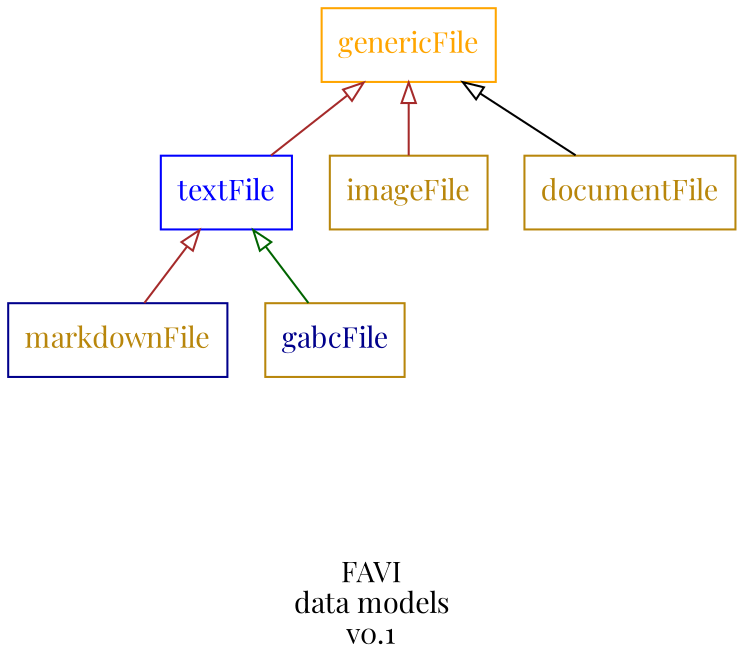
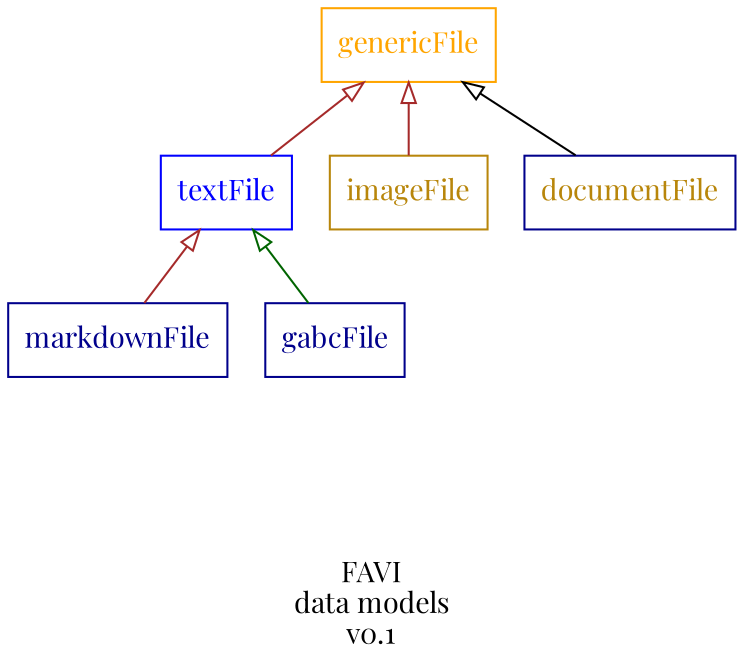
node "documentFile": color darkgoldenrod -> darkblue
node "markdownFile": fontcolor darkgoldenrod -> darkblue
node "gabcFile": color darkgoldenrod -> darkblue
